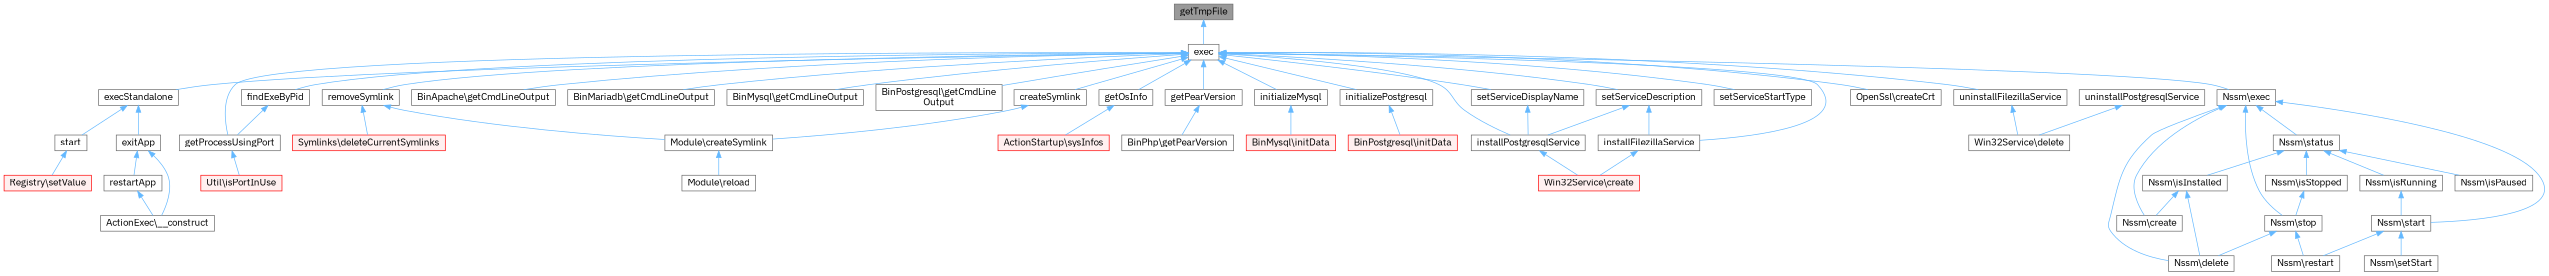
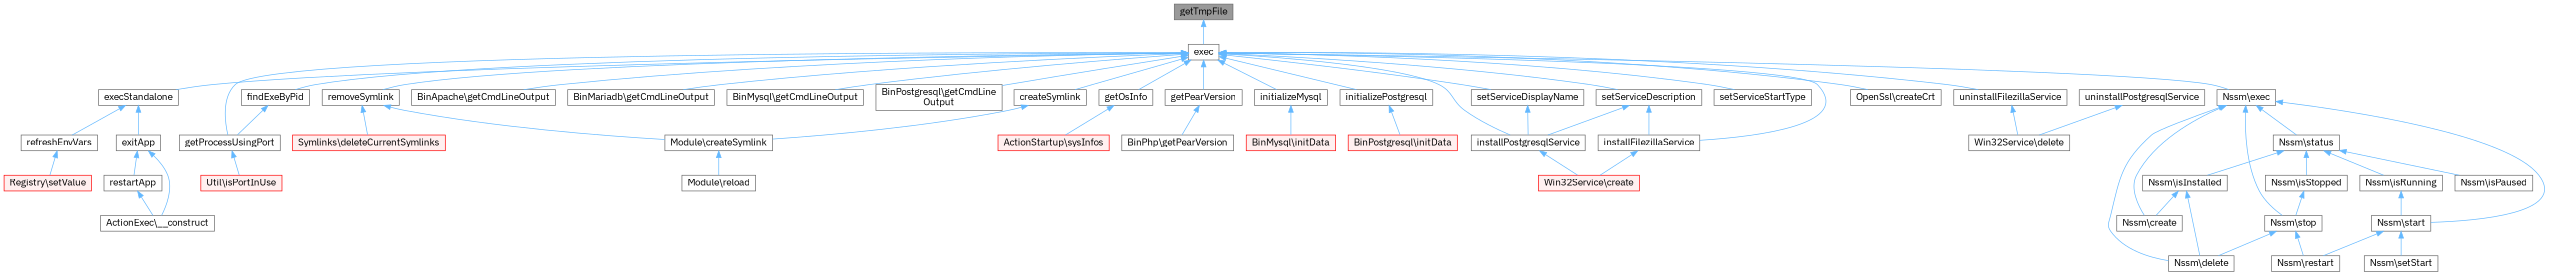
node "start": label "start" -> "refreshEnvVars"
